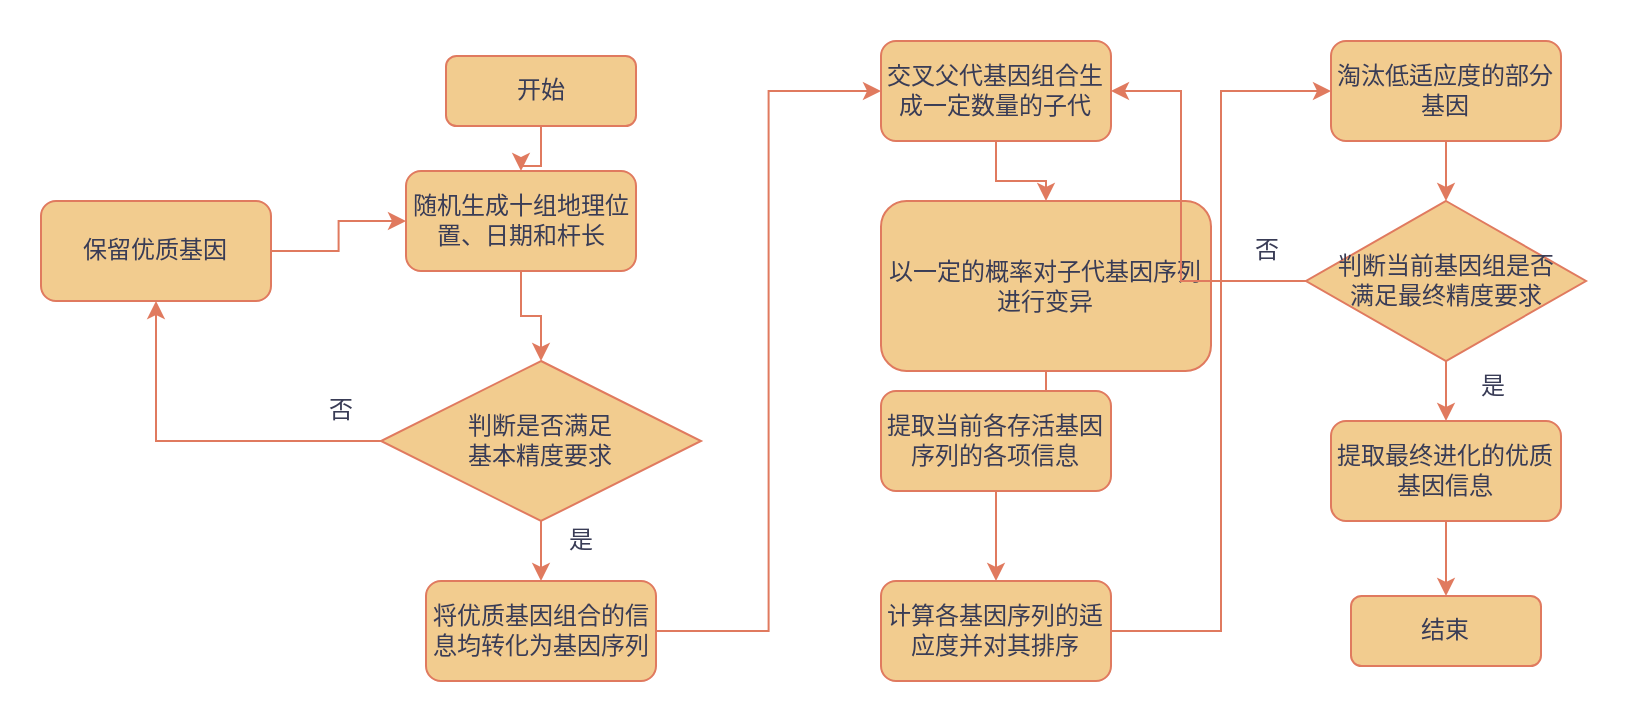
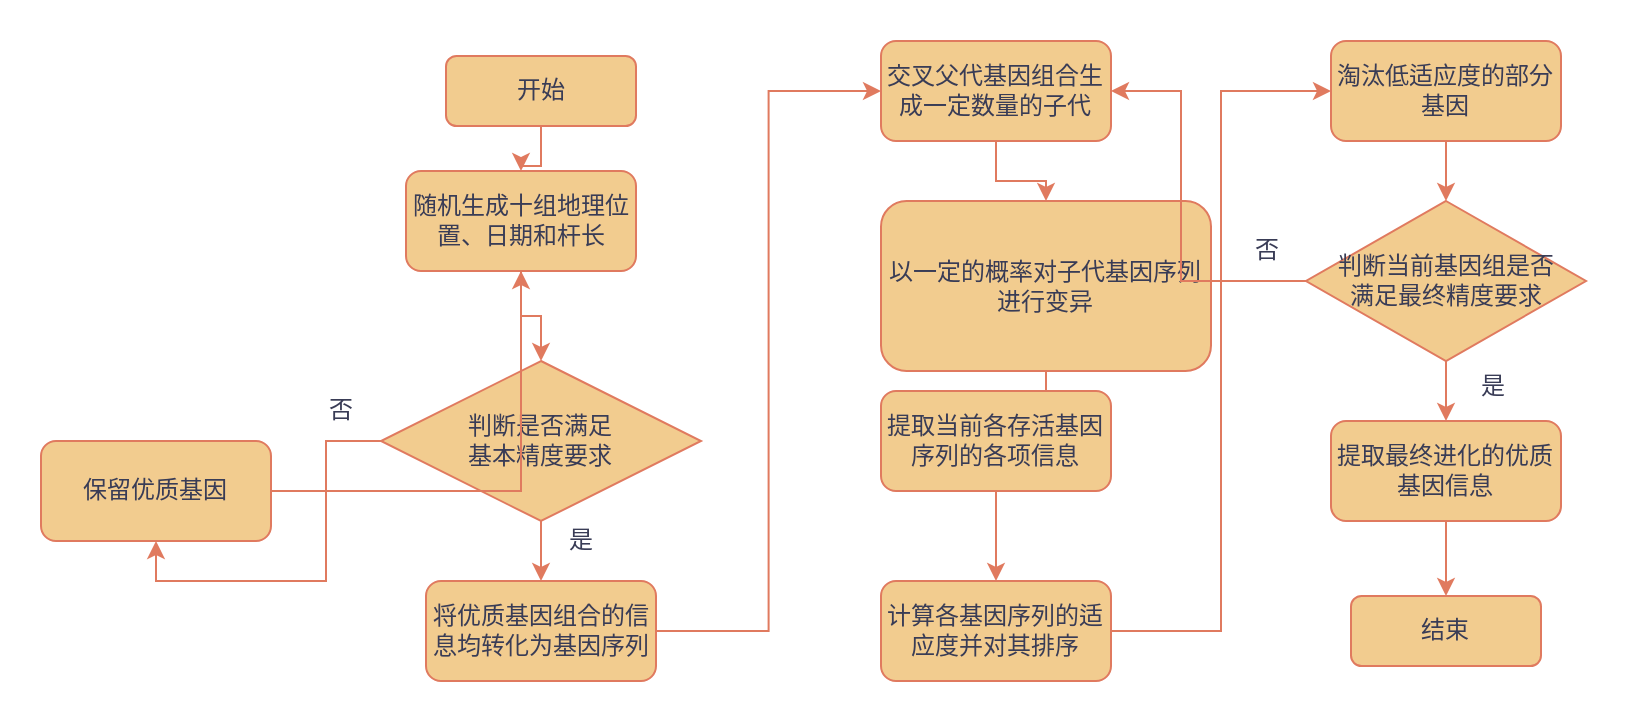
node "保留优质基因": moved (156, 251) -> (156, 491)
